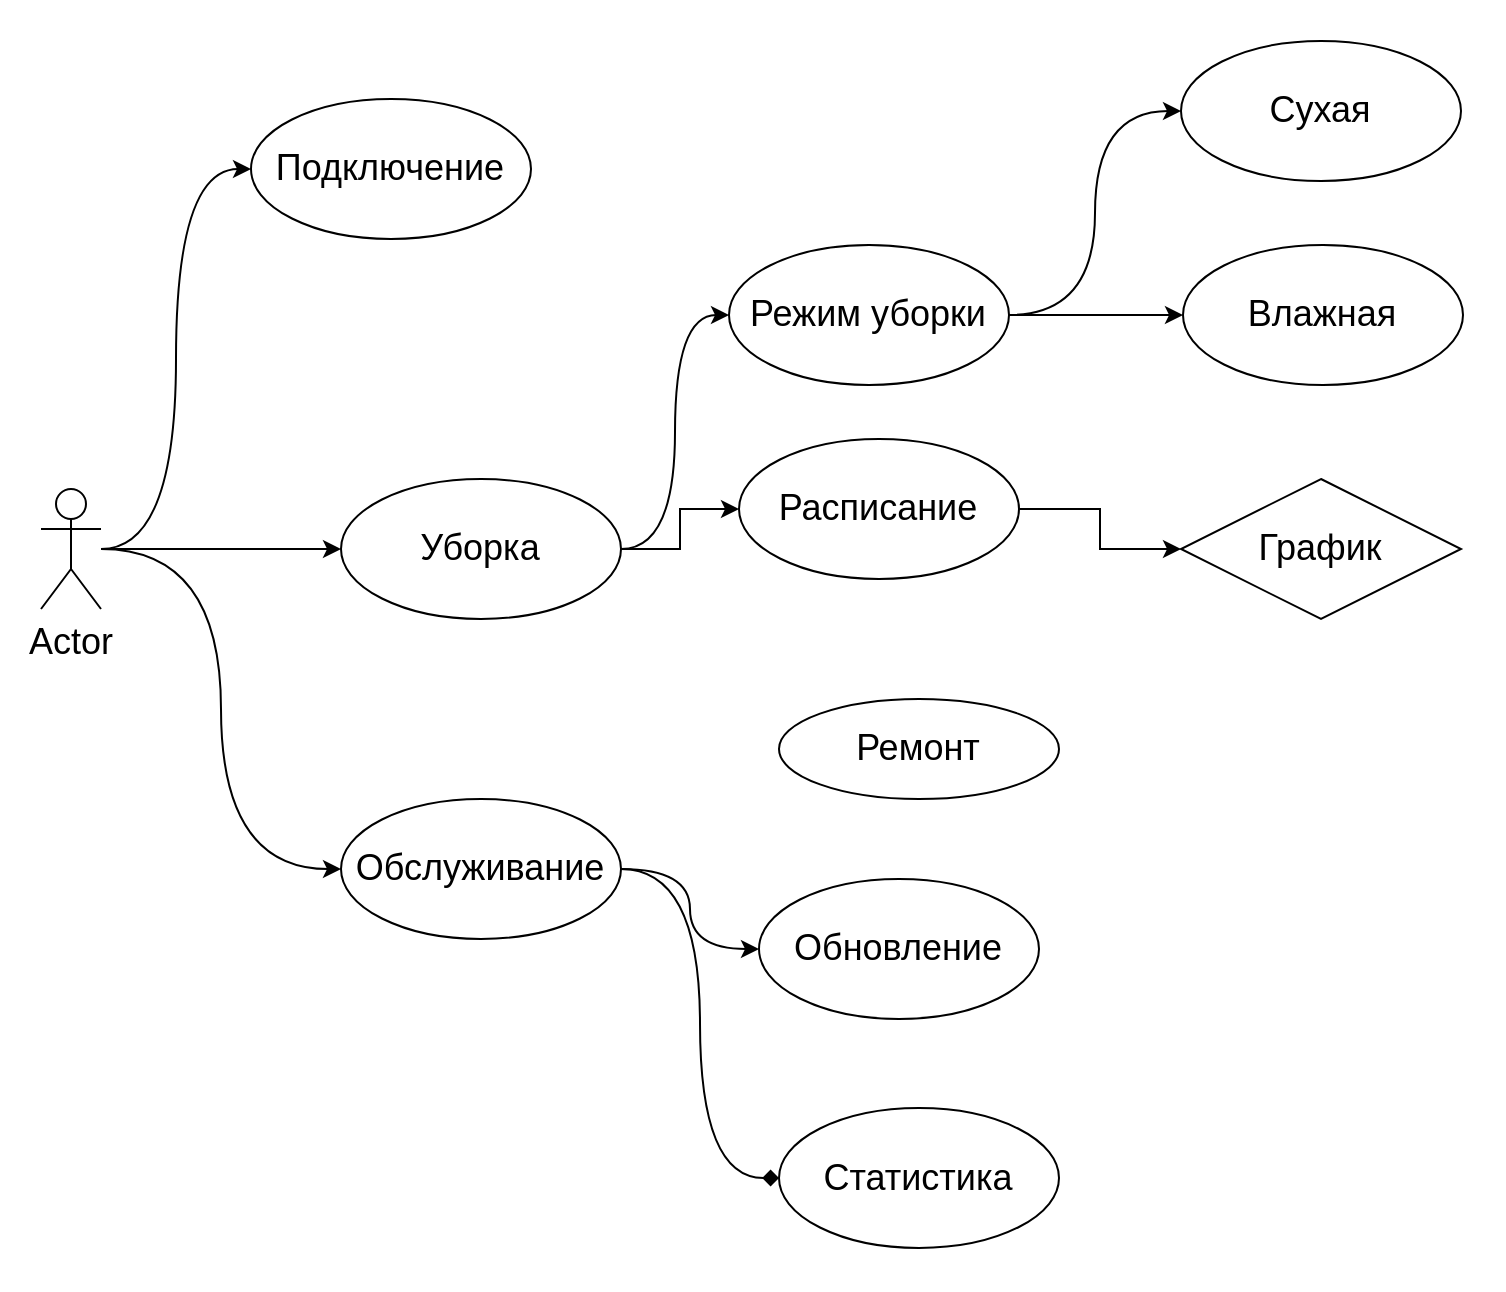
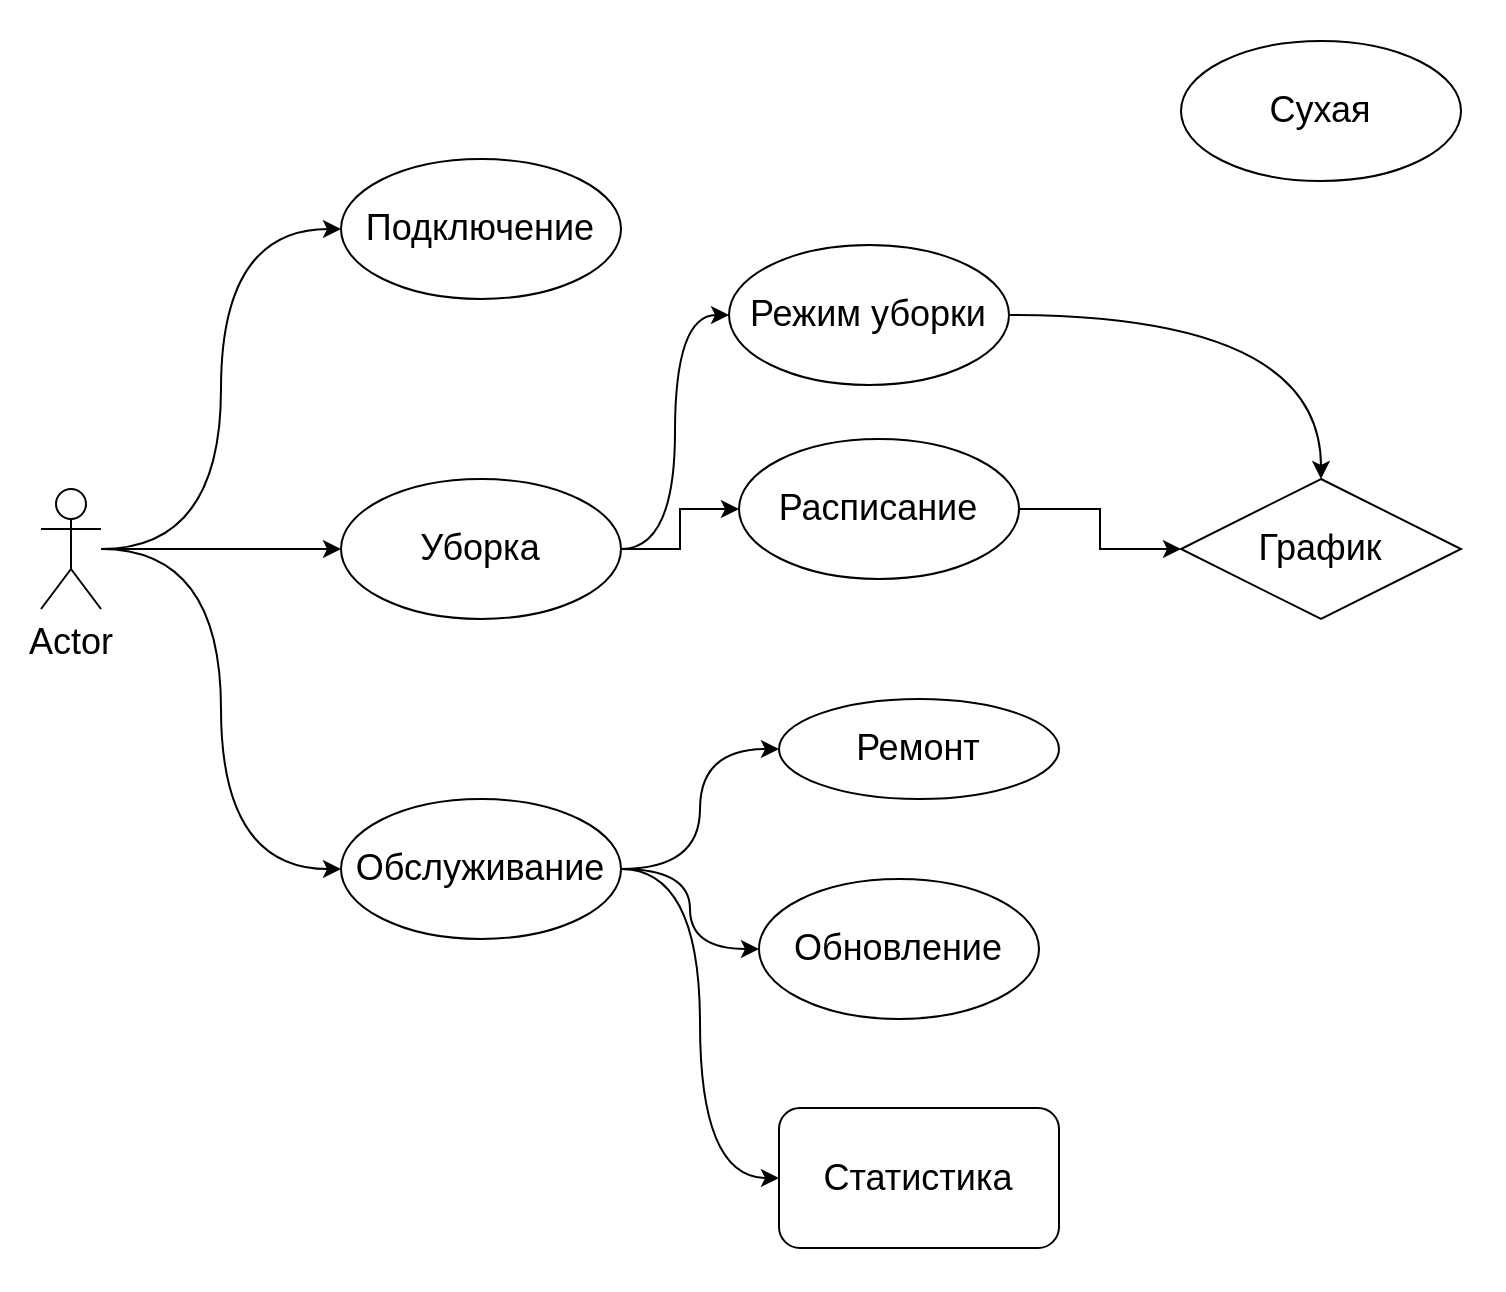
node "Подключение": moved (391, 169) -> (481, 229)
edge "Режим уборки" -> "Сухая": now "Режим уборки" -> "График"
edge "Режим уборки" -> "Влажная": removed
node "Влажная": removed
edge "Обслуживание" -> "Ремонт": added
edge "Обслуживание" -> "Статистика": arrowhead diamond -> classic
node "Статистика": shape ellipse -> rounded rectangle
